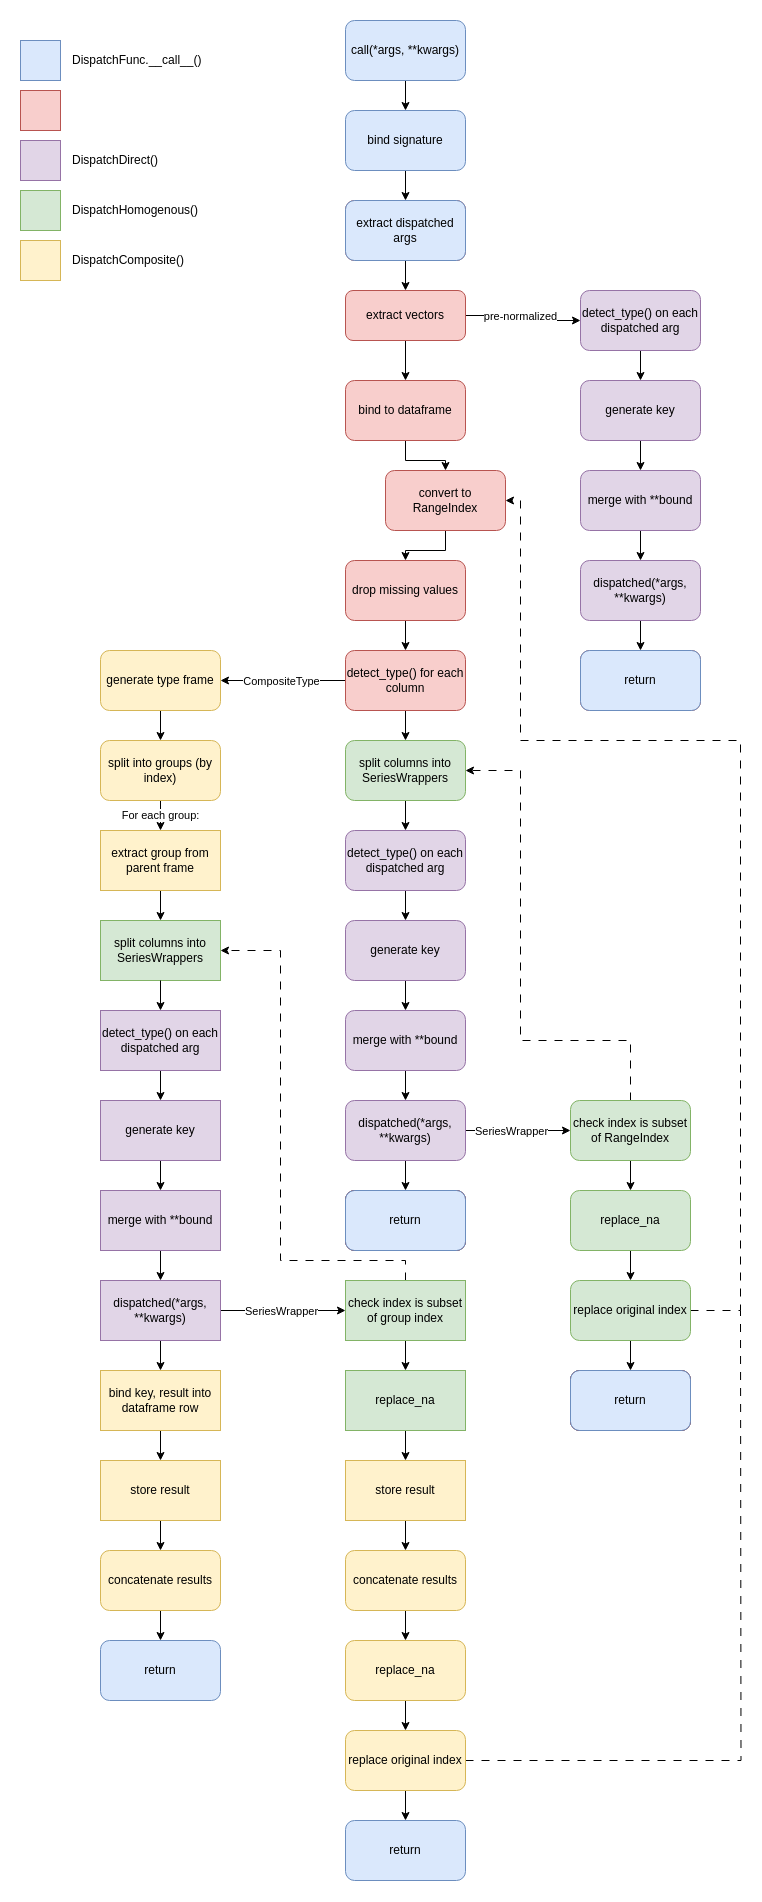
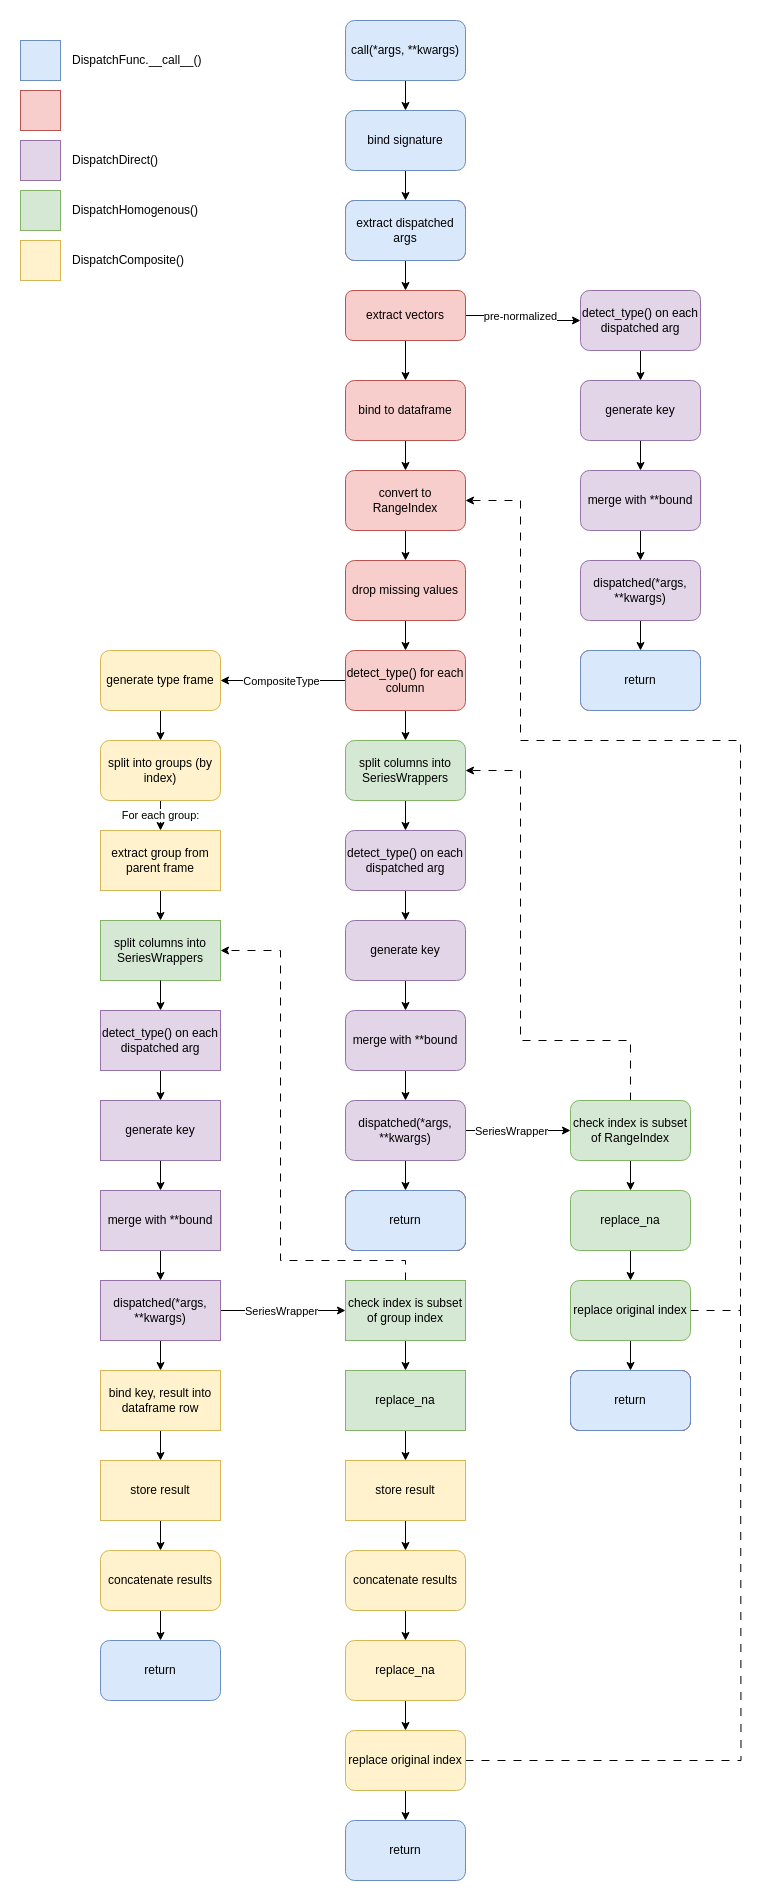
node "convert to RangeIndex": moved (446, 501) -> (406, 501)
